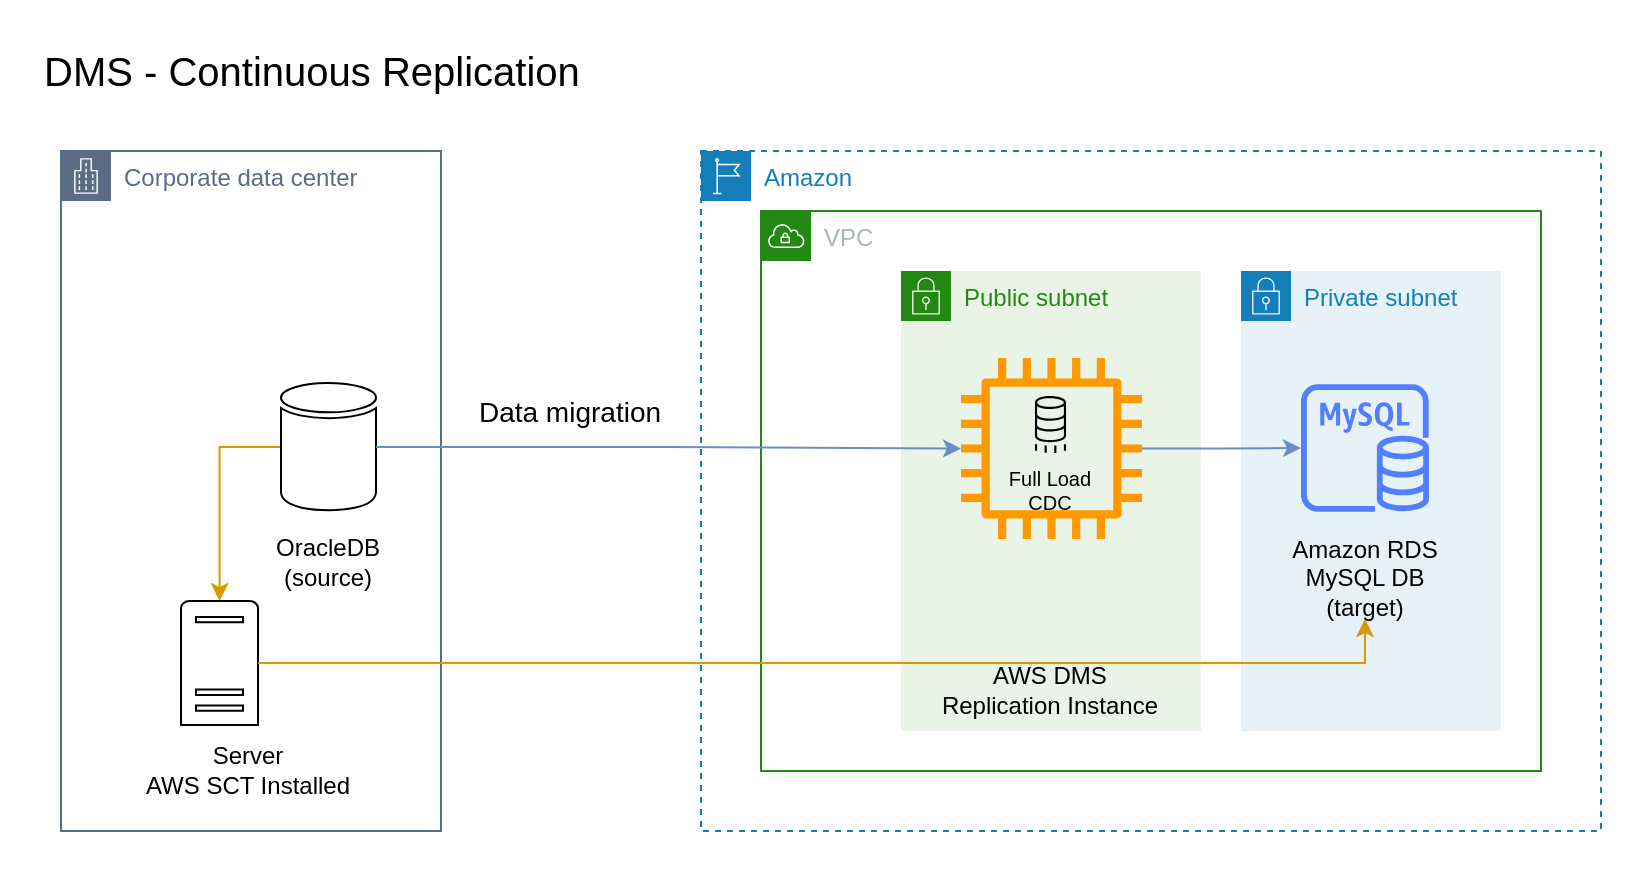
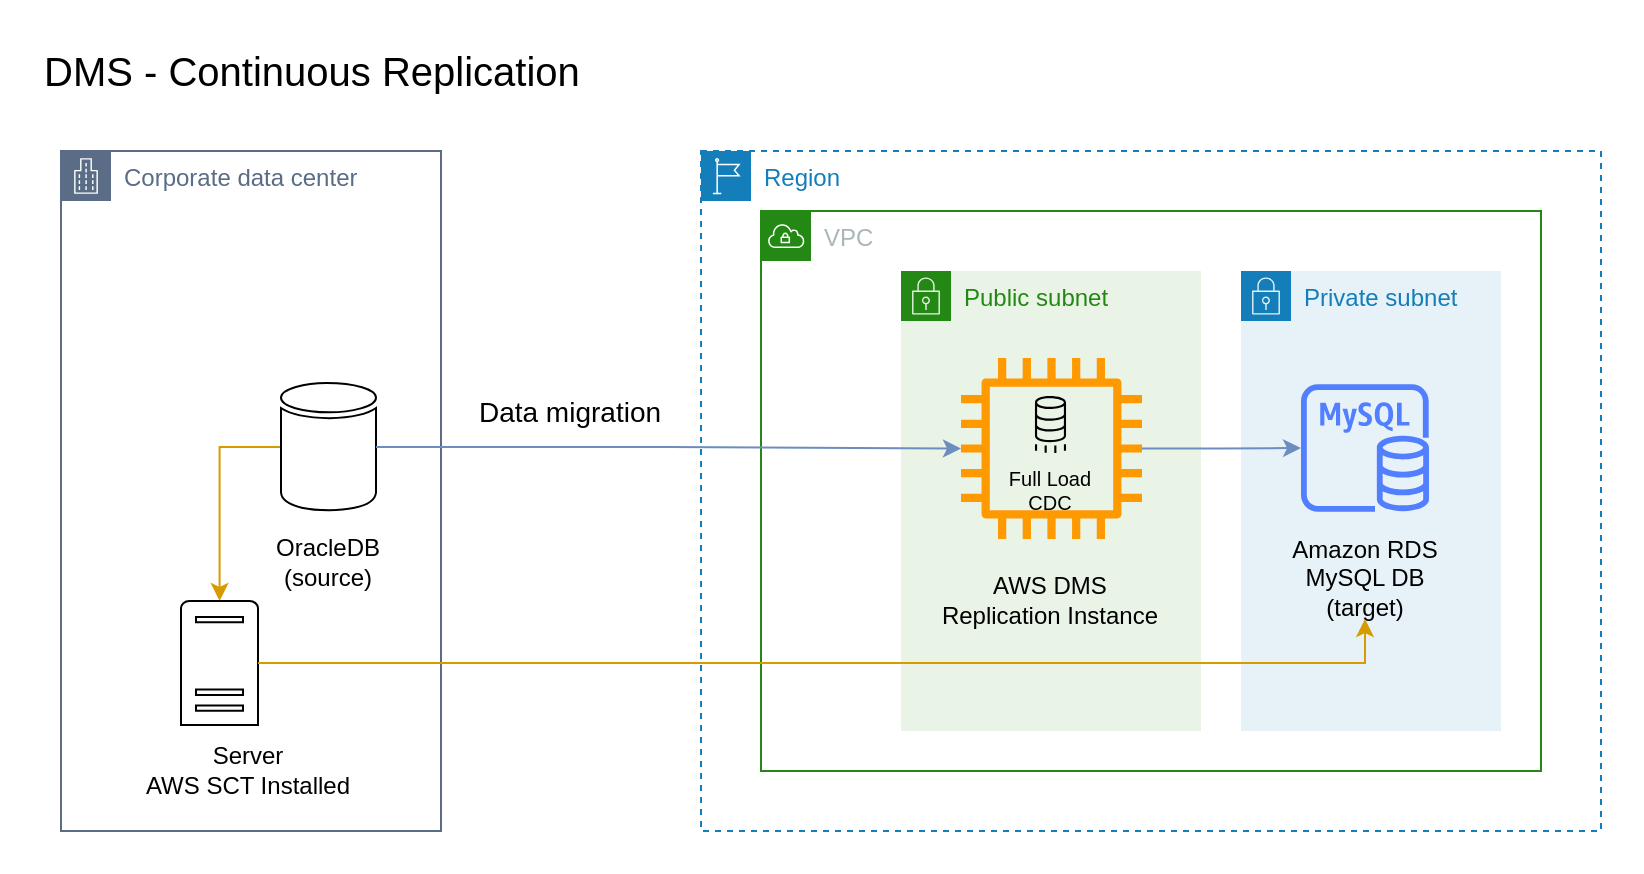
node "Amazon": label "Amazon" -> "Region"
node "AWS DMS Replication Instance": moved (1052, 691) -> (1052, 601)
